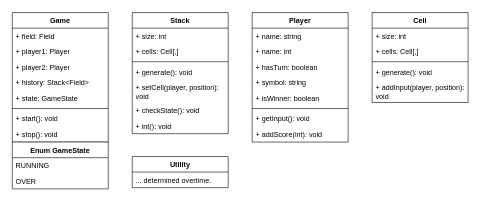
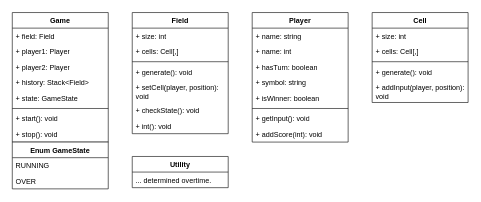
node "Stack": label "Stack" -> "Field"
